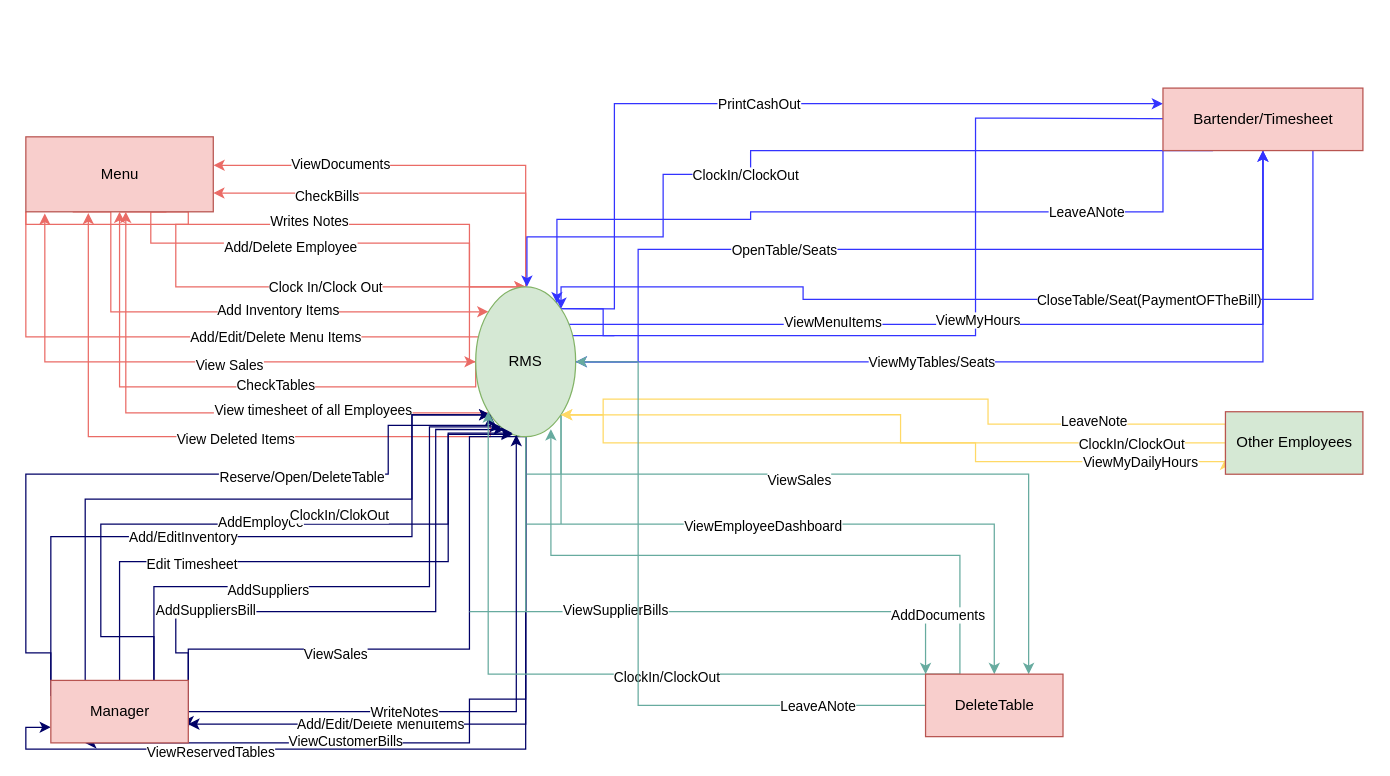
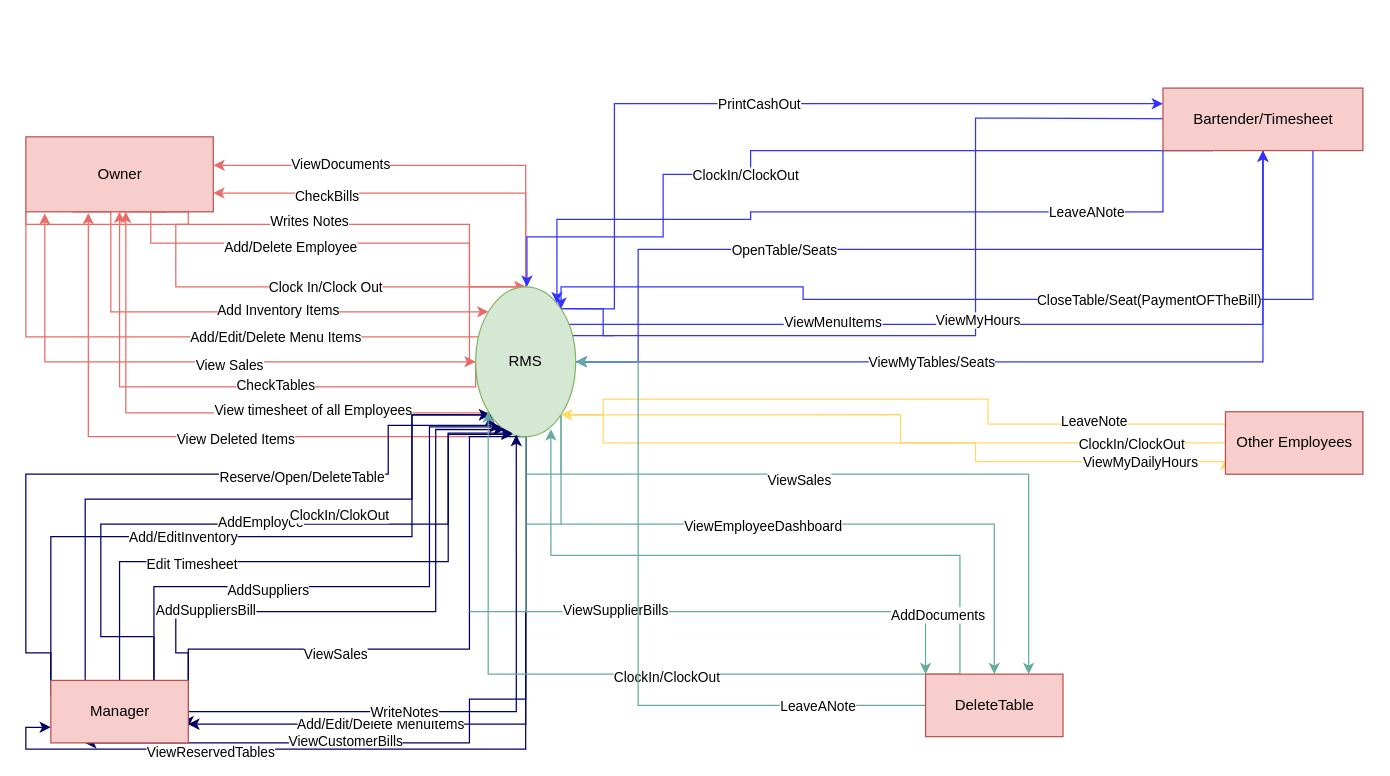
node "Menu": label "Menu" -> "Owner"
node "Other Employees": fillcolor #d5e8d4 -> #f8cecc
